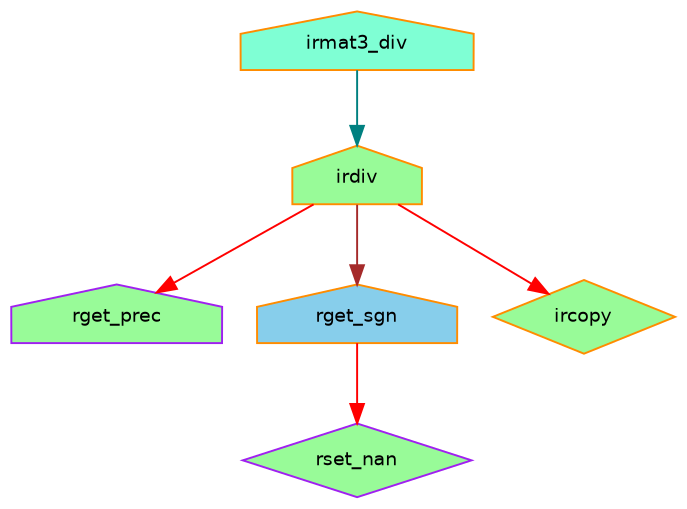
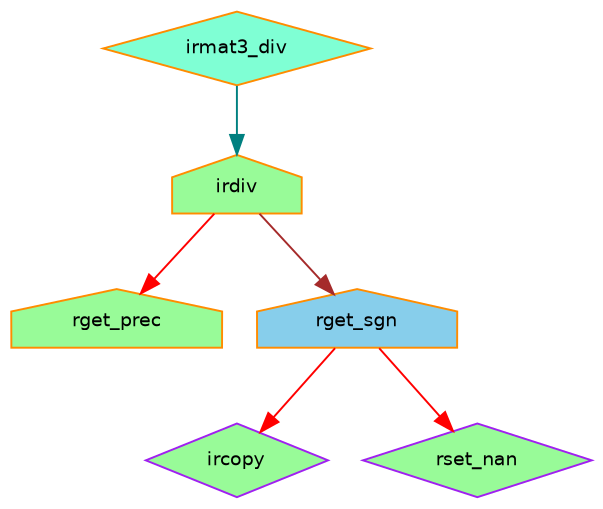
node "irmat3_div": shape house -> diamond
edge "irdiv" -> "ircopy": now "rget_sgn" -> "ircopy"
node "rget_prec": color purple -> darkorange
node "ircopy": color darkorange -> purple
